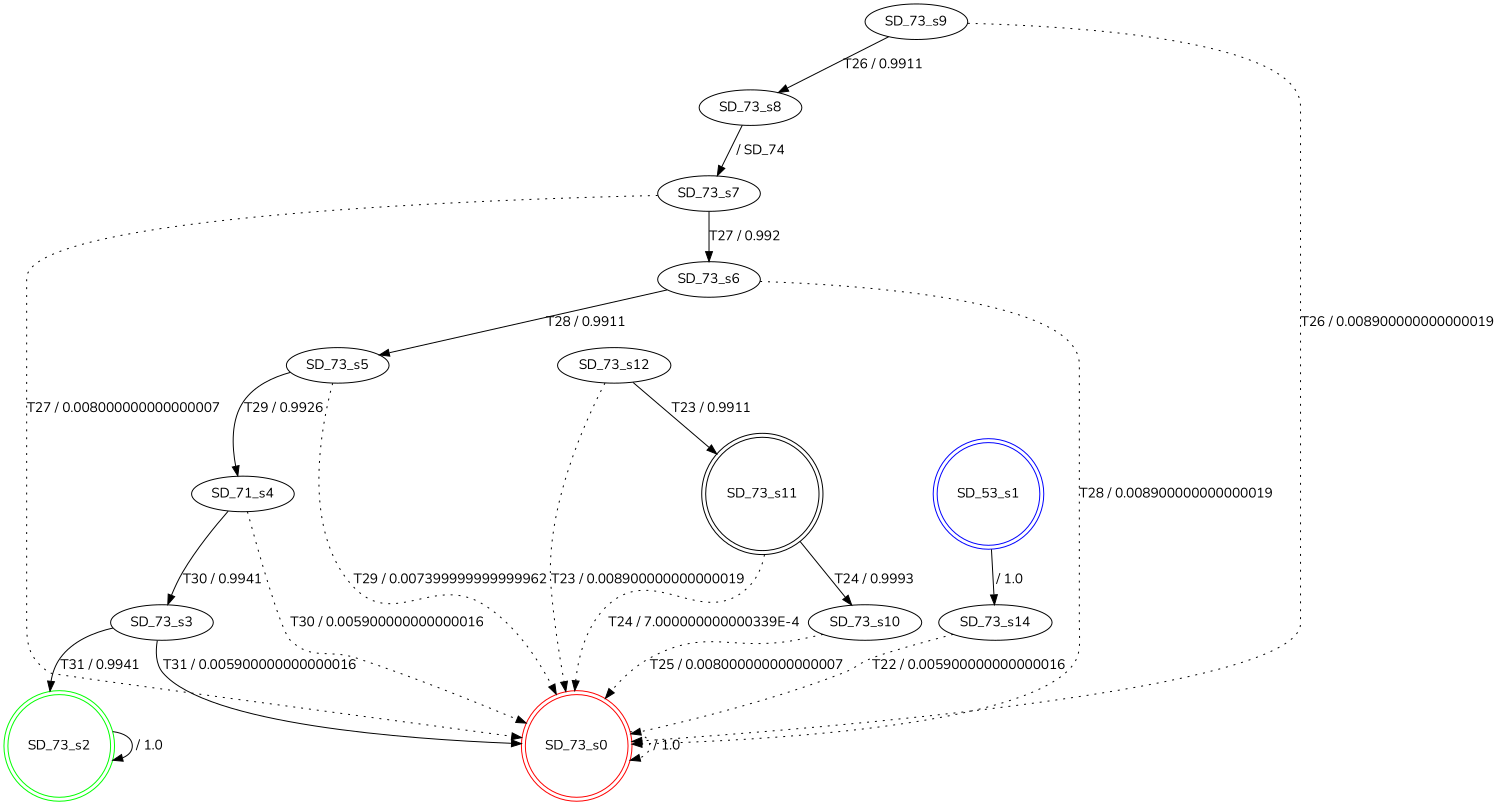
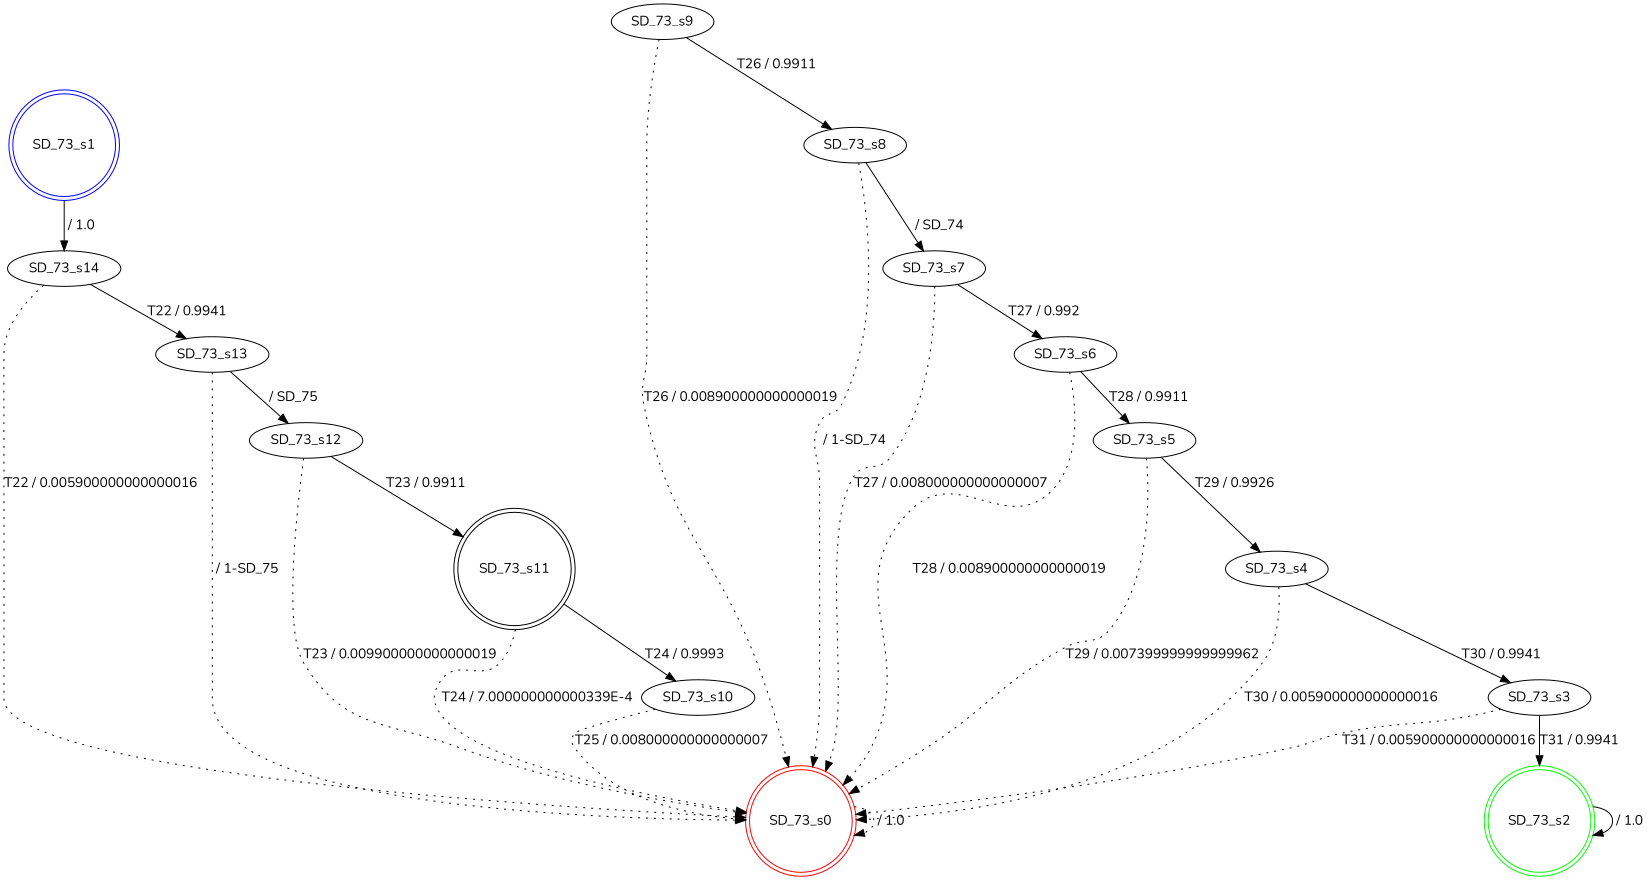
node "SD_73_s13": added
edge "SD_73_s8" -> "SD_73_s0": added, label "/ 1-SD_74"
node "SD_71_s4": label "SD_71_s4" -> "SD_73_s4"
node "SD_53_s1": label "SD_53_s1" -> "SD_73_s1"
edge "SD_73_s12" -> "SD_73_s0": label "T23 / 0.008900000000000019" -> "T23 / 0.009900000000000019"
edge "SD_73_s3" -> "SD_73_s0": style solid -> dotted
